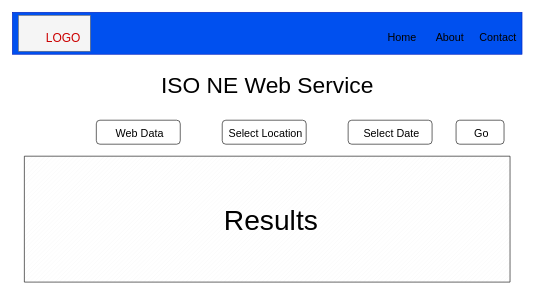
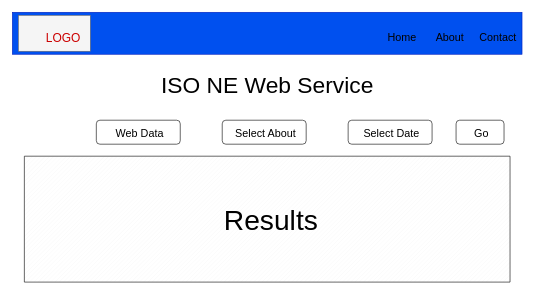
node "Select Location": label "Select Location" -> "Select About"
